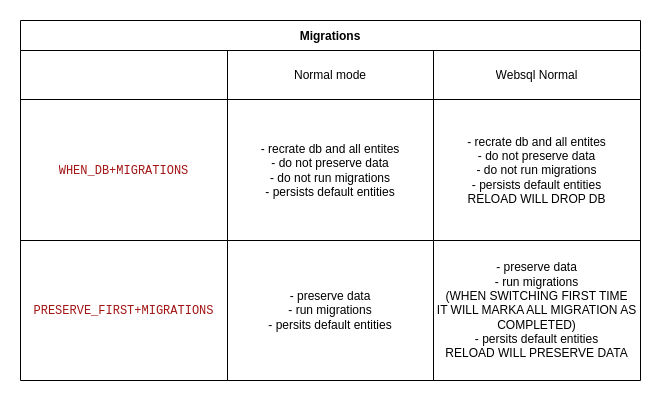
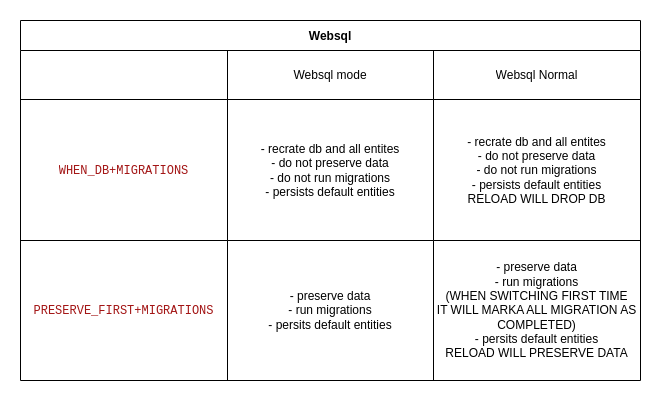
node "Migrations": label "Migrations" -> "Websql"
node "Normal mode": label "Normal mode" -> "Websql mode"
